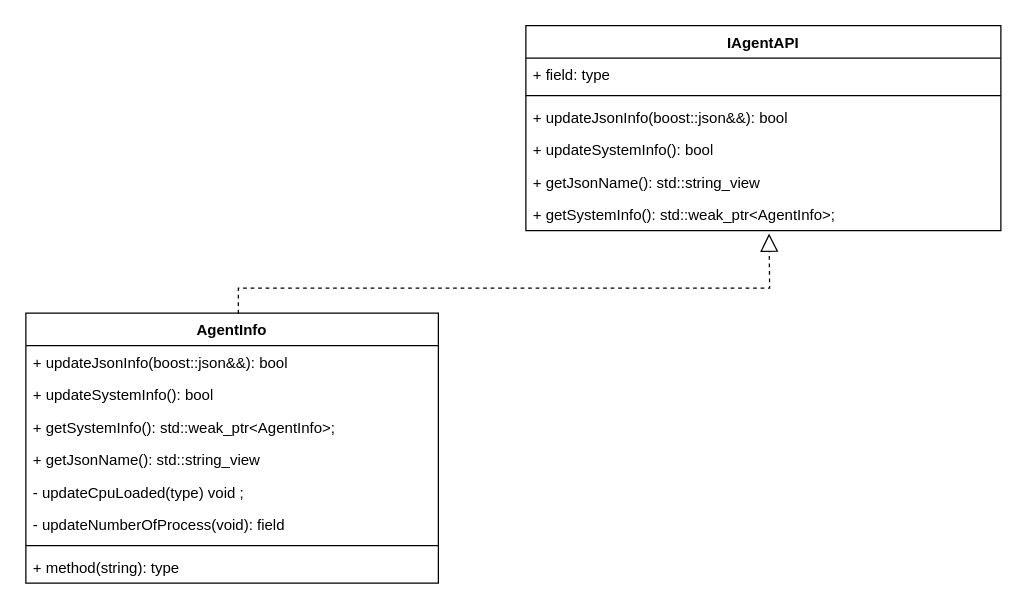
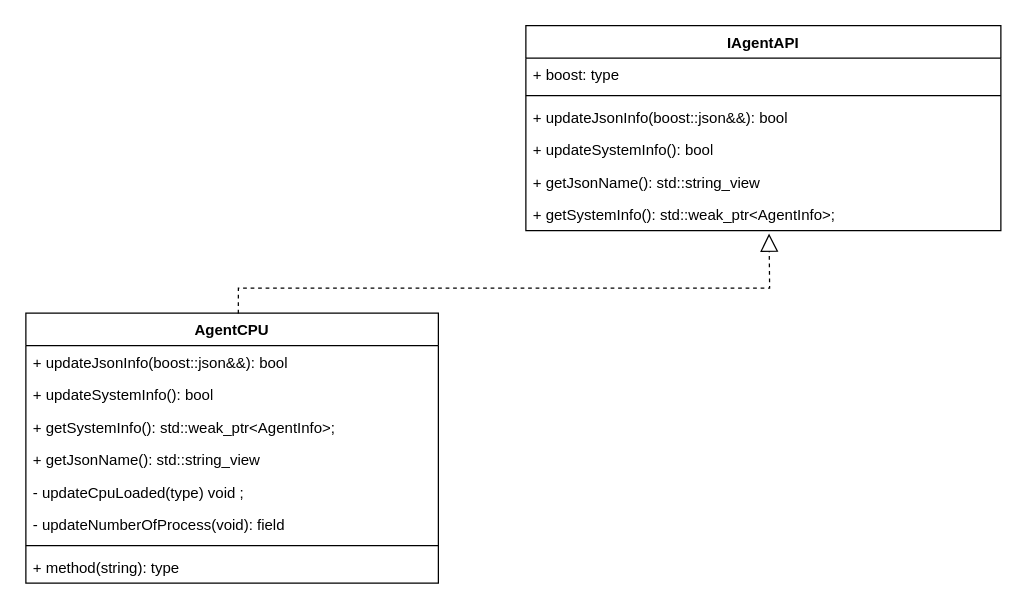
node "+ field: type": label "+ field: type" -> "+ boost: type"
node "AgentInfo": label "AgentInfo" -> "AgentCPU"
